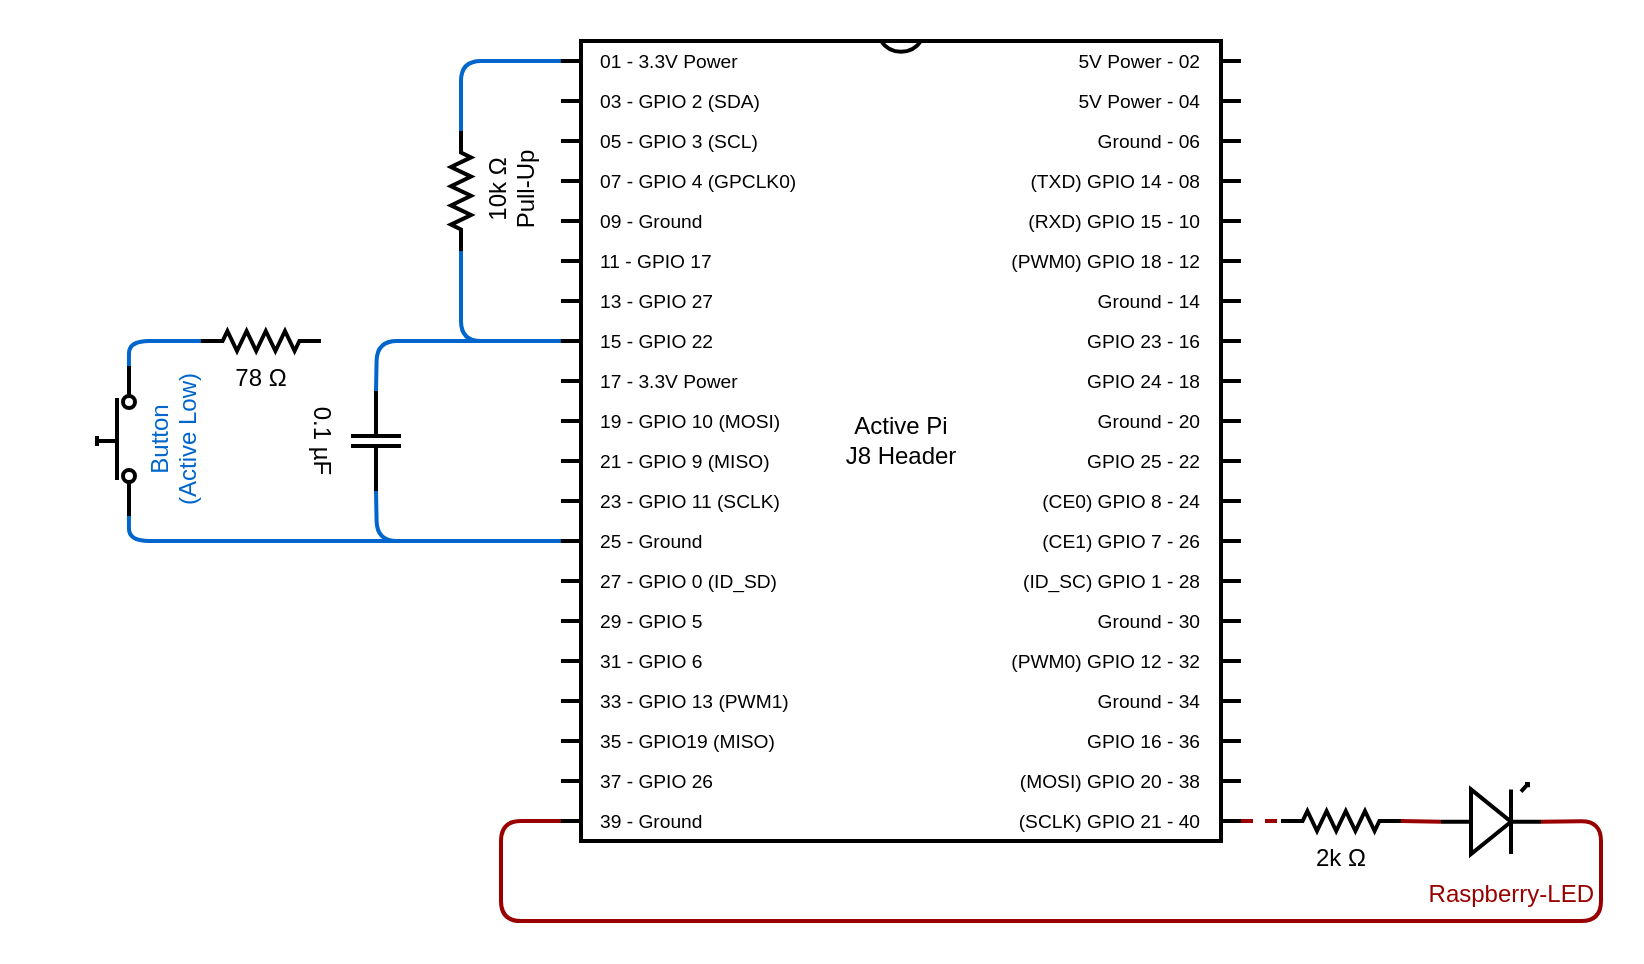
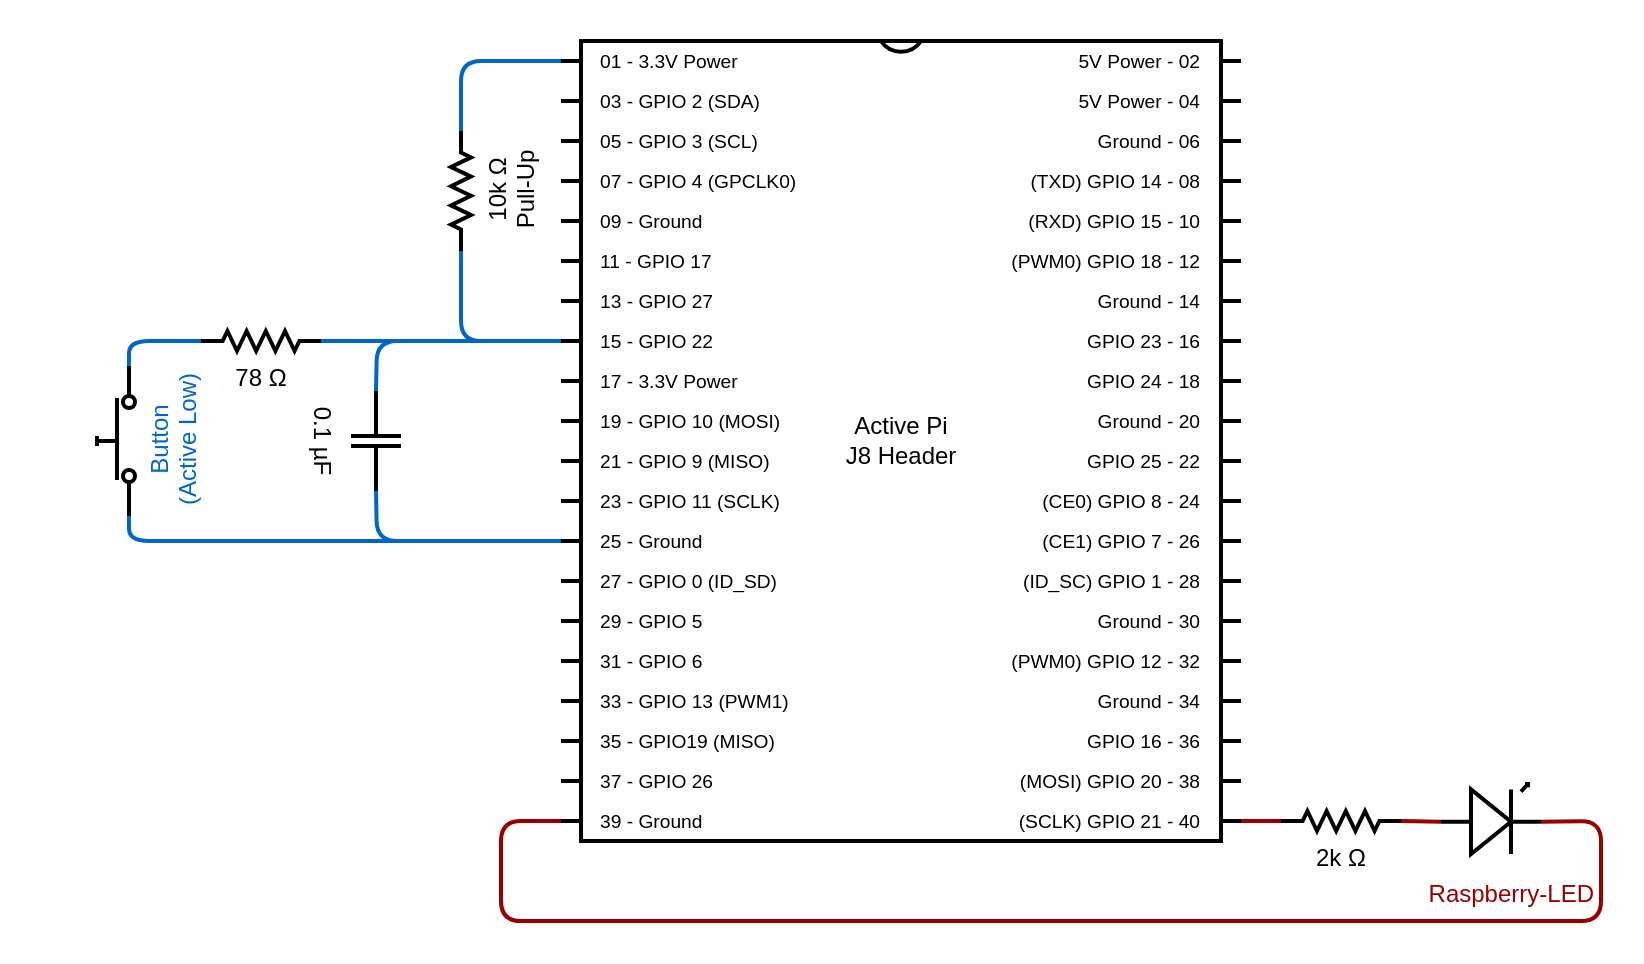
edge "78 Ω" -- "Active Pi J8 Header": added
edge "Active Pi J8 Header" -- "2k Ω": style dashed -> solid
